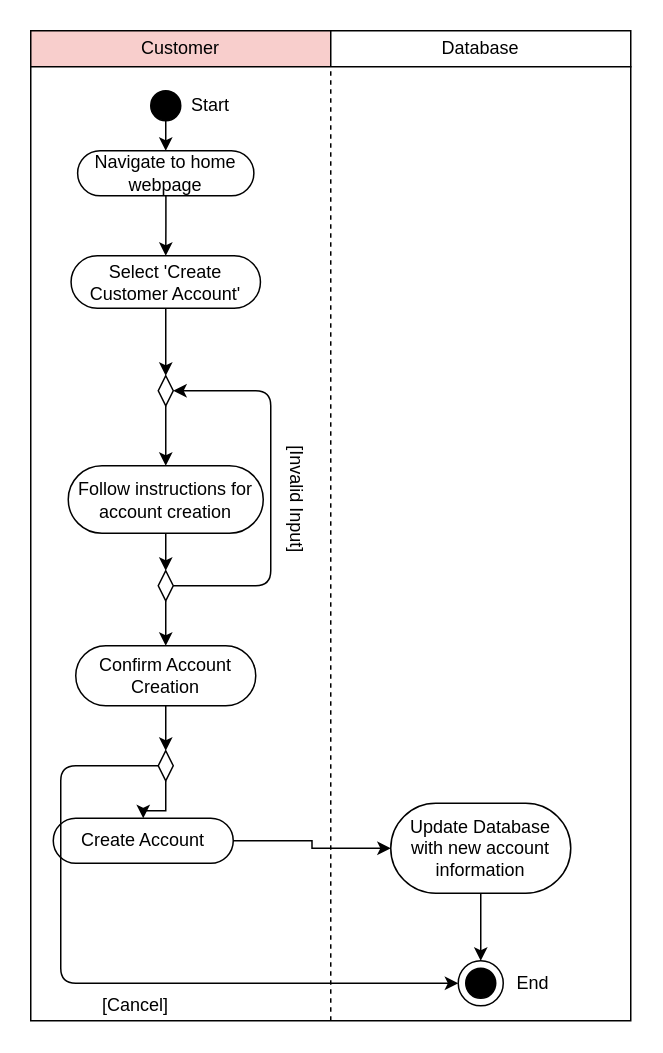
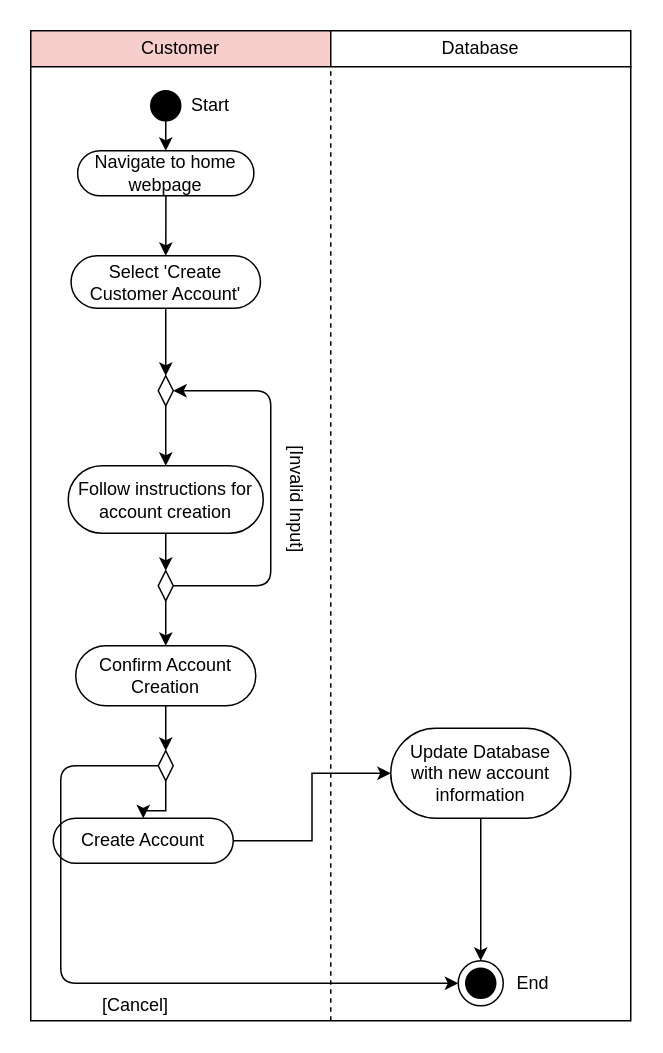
node "Update Database with new account information": moved (481, 848) -> (481, 773)
